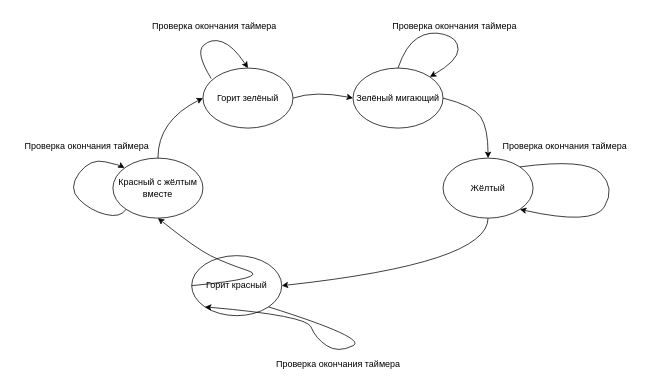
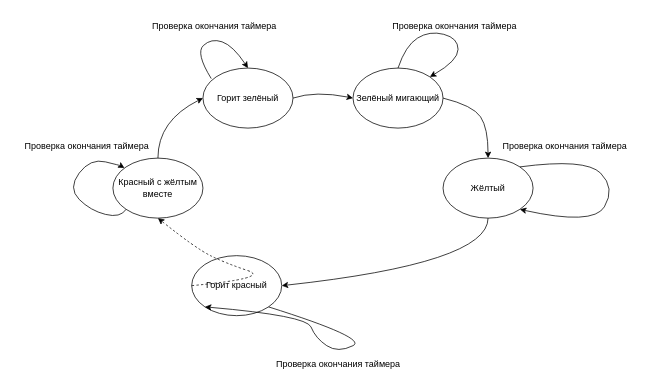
edge "Горит красный" -> "Красный с жёлтым вместе": style solid -> dashed
